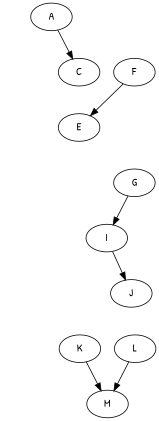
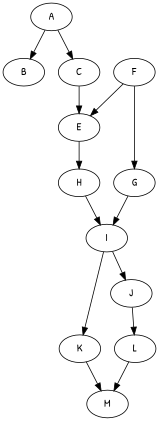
node "B": added
edge "C" -> "E": added
edge "F" -> "G": added
node "H": added
edge "I" -> "K": added
edge "J" -> "L": added
